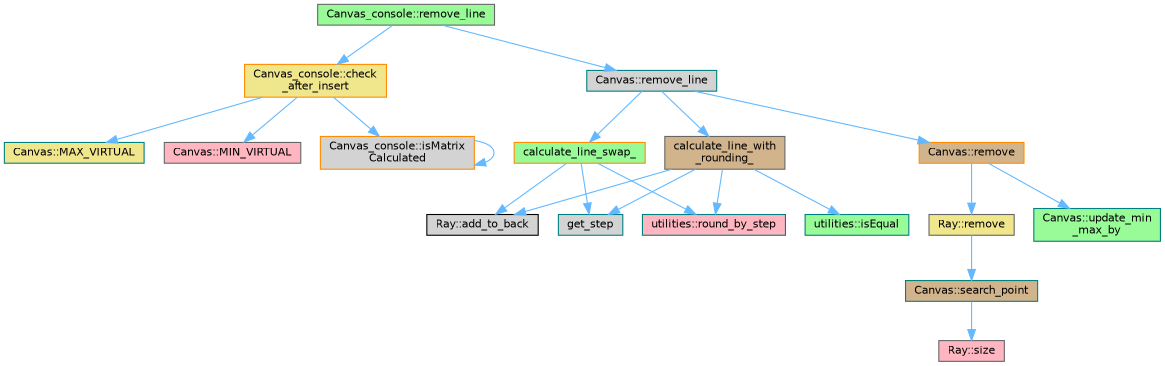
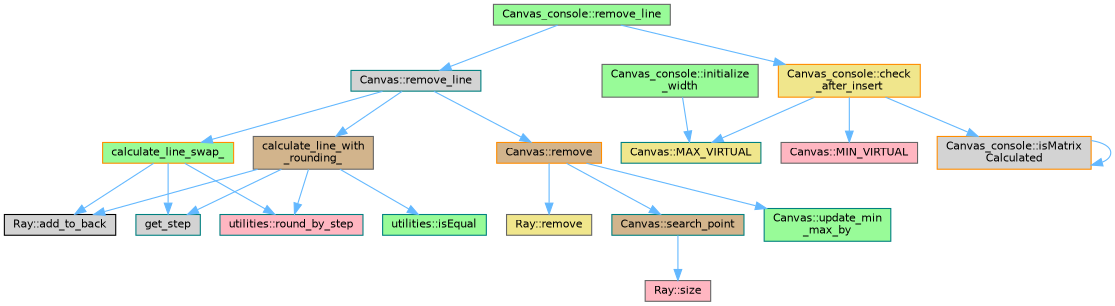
node "Canvas_console::initialize _width": added
edge "Ray::remove" -> "Canvas::search_point": now "Canvas::remove" -> "Canvas::search_point"
